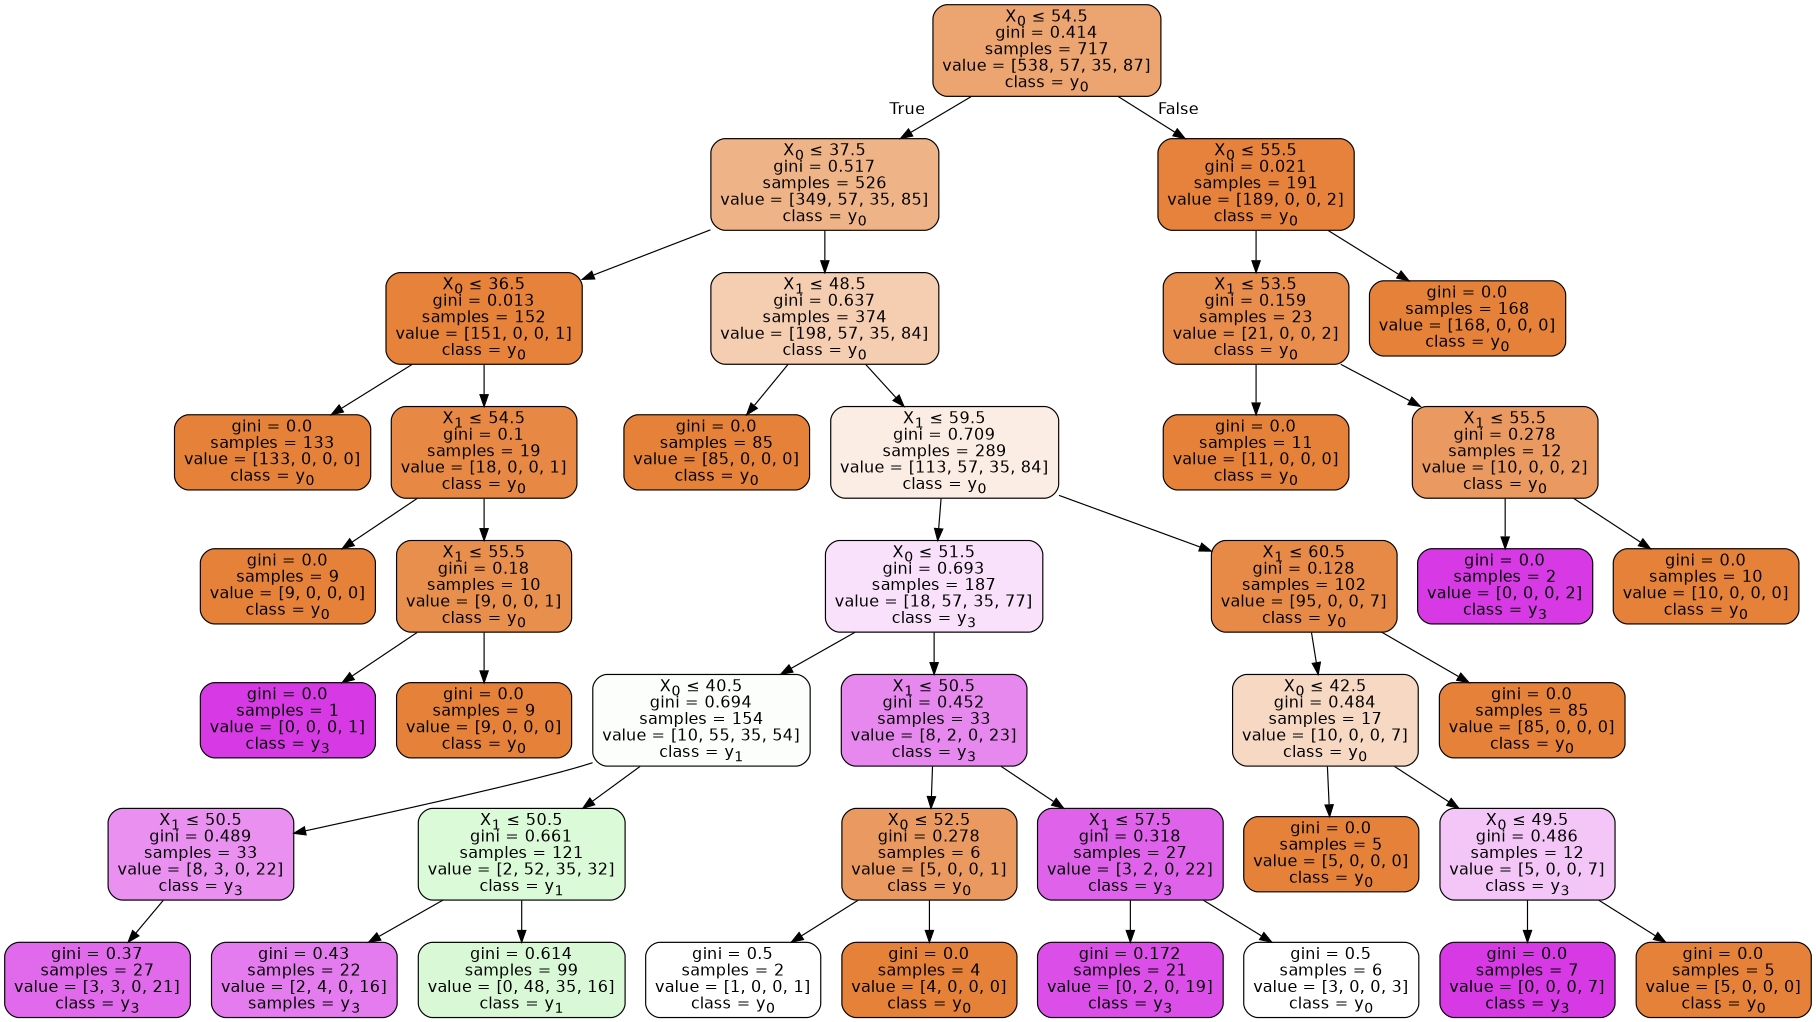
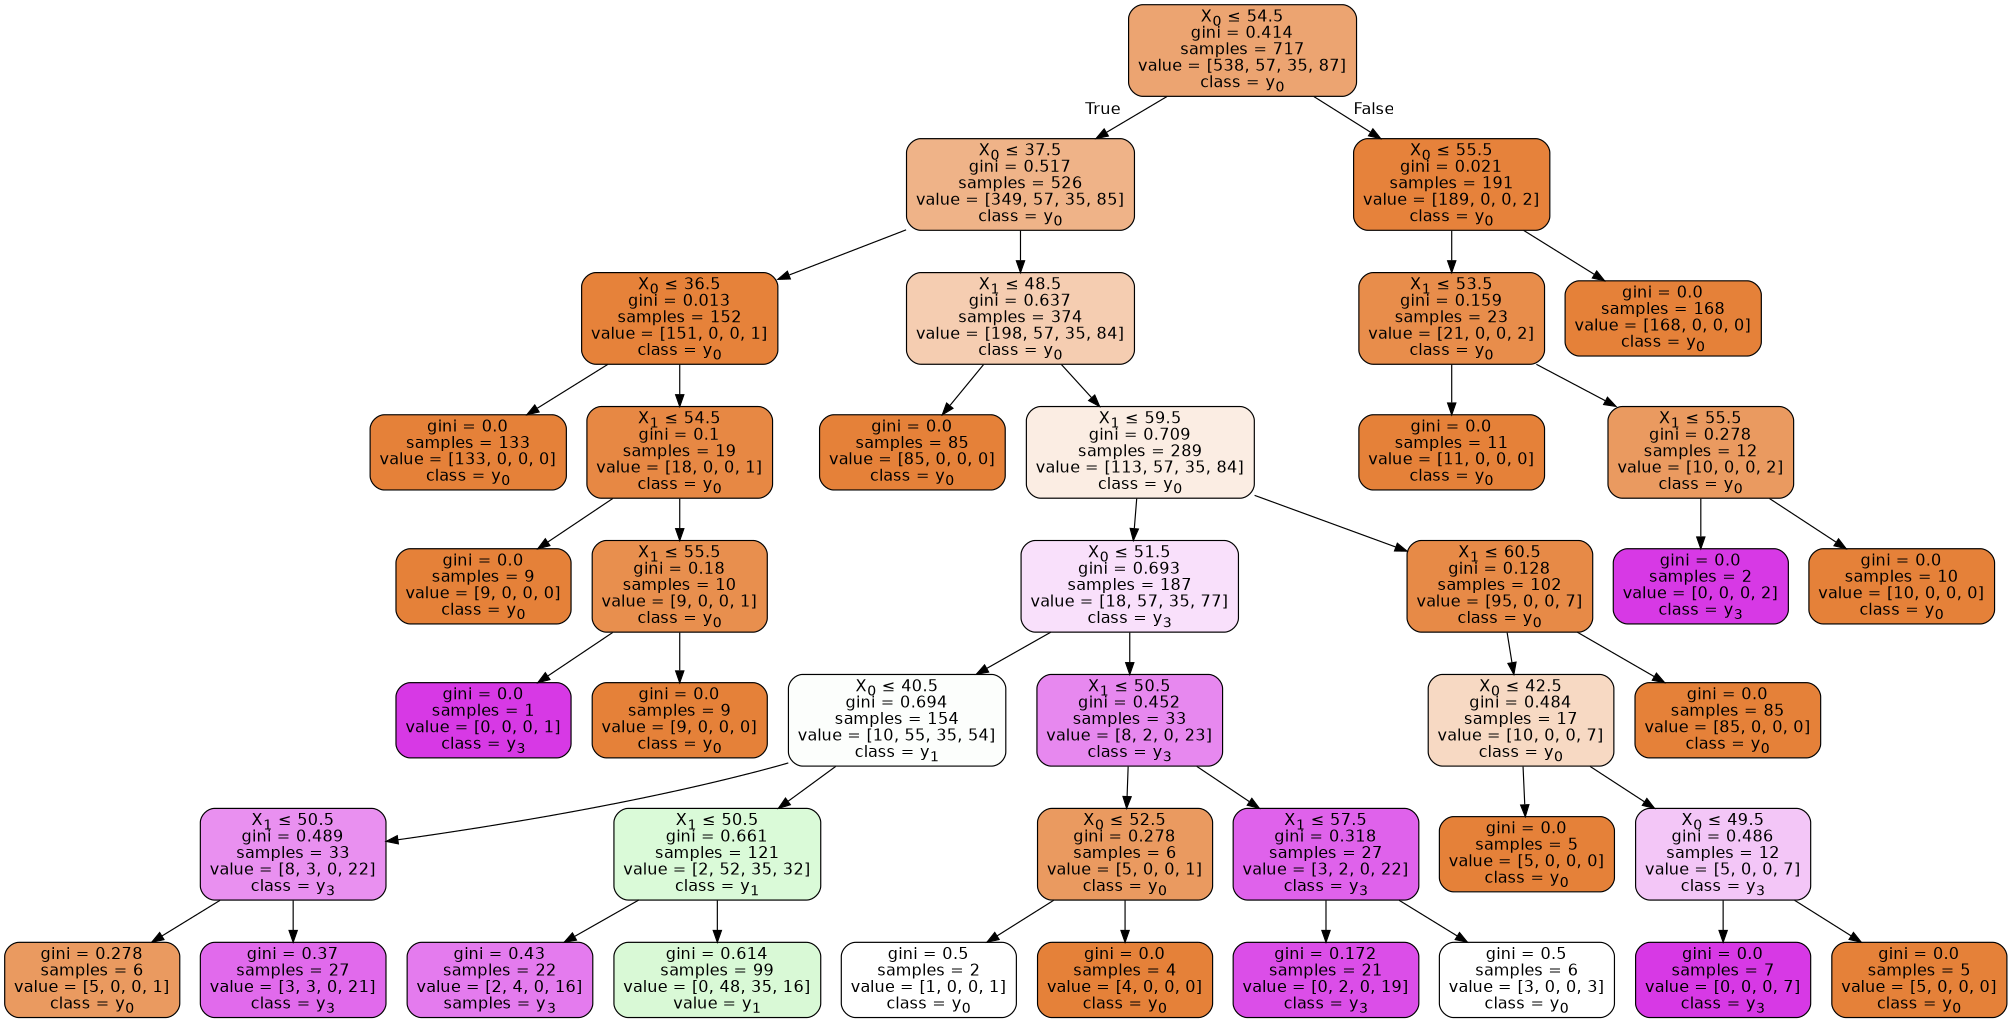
node "gini = 0.278": added
node "gini = 0.614": text "class = y" -> "value = y"
